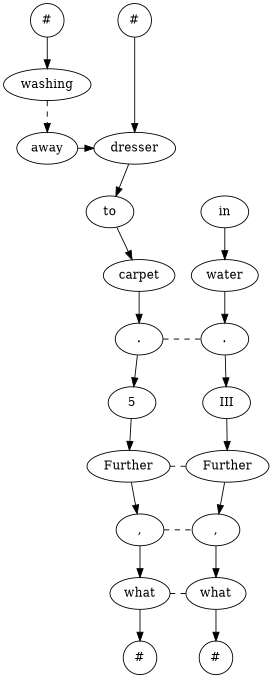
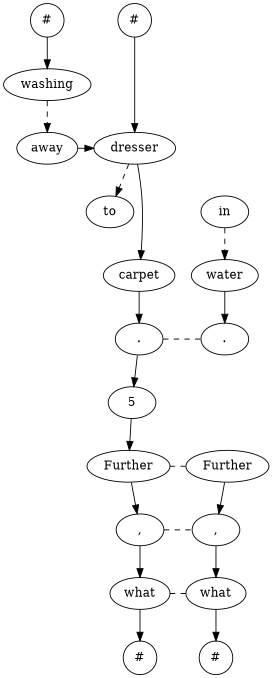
edge "dresser" -> "to": style solid -> dashed
edge "to" -> "carpet": now "dresser" -> "carpet"
edge "in" -> "water": style solid -> dashed
node "III": removed
